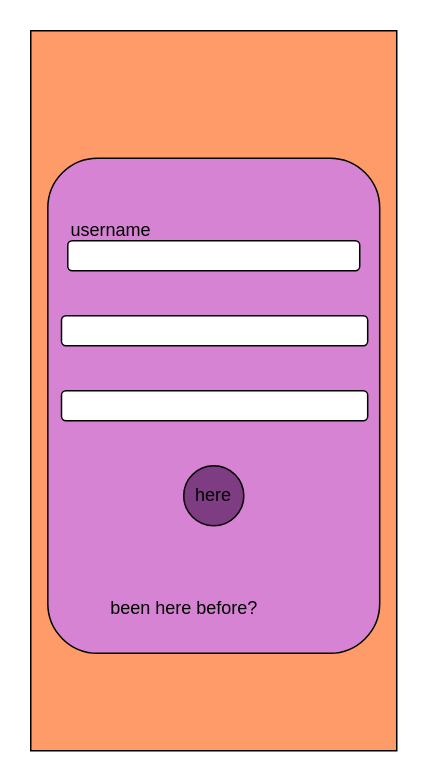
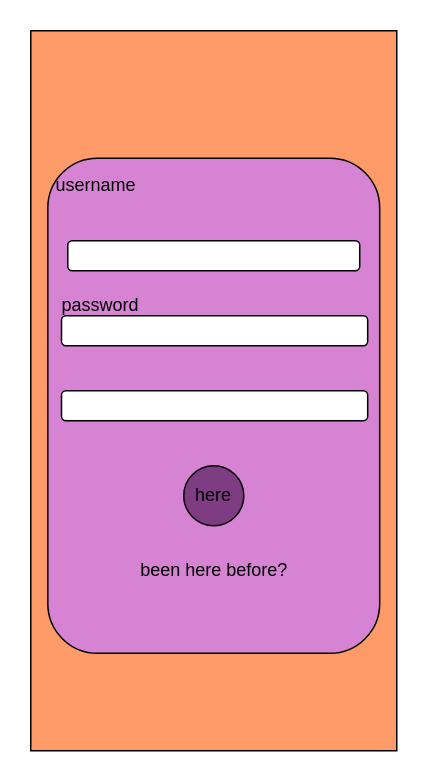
node "username": moved (154, 230) -> (139, 185)
node "password": added
node "been here before?": moved (184, 608) -> (214, 571)
